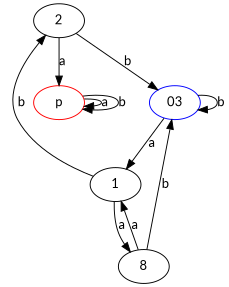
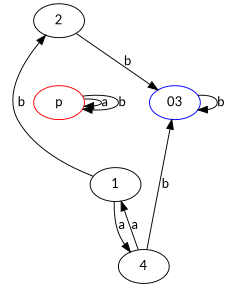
edge "2" -> "p": removed, label "a"
edge "03" -> "1": removed, label "a"
node "8": label "8" -> "4"
